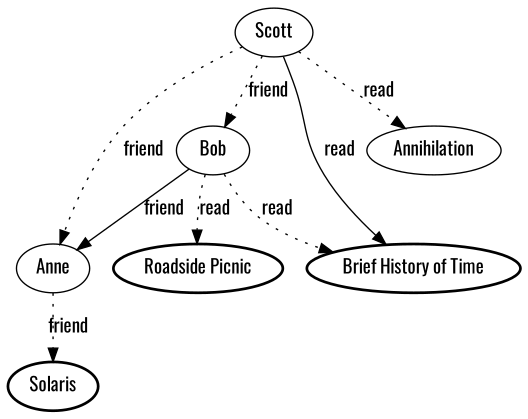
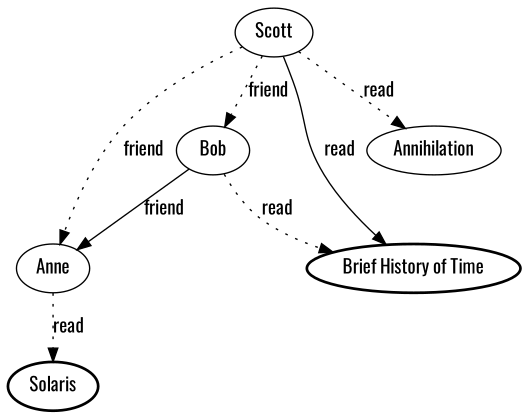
node "Roadside Picnic": removed
edge "Anne" -> "Solaris": label "friend" -> "read"
